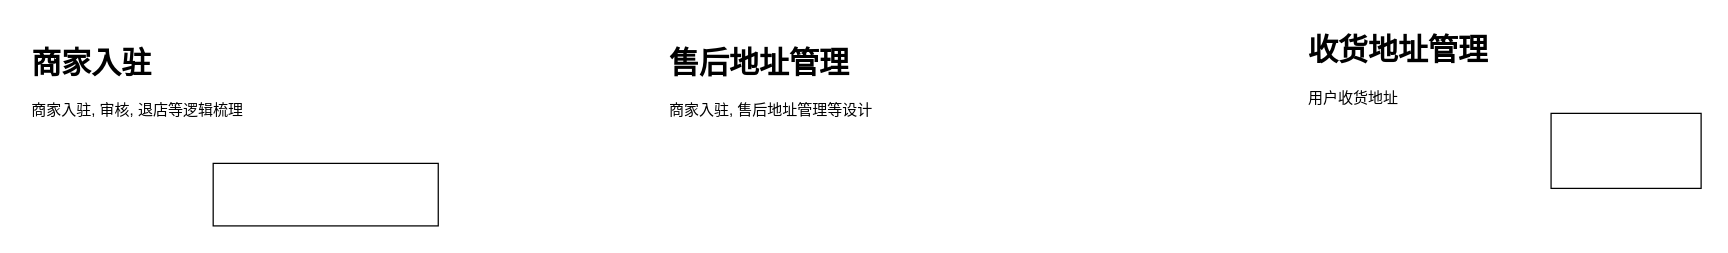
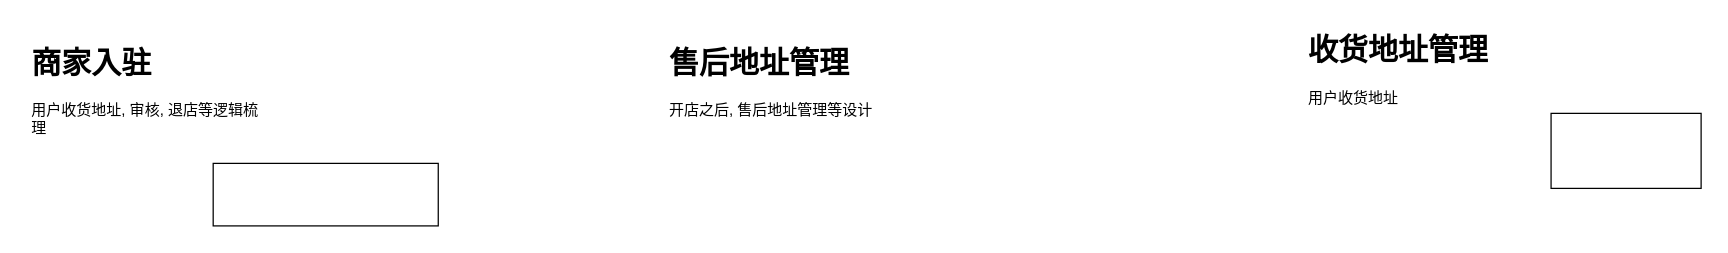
node "商家入驻 商家入驻, 审核, 退店等逻辑梳理": label "商家入驻 商家入驻, 审核, 退店等逻辑梳理" -> "商家入驻 用户收货地址, 审核, 退店等逻辑梳理"
node "售后地址管理 商家入驻, 售后地址管理等设计": label "售后地址管理 商家入驻, 售后地址管理等设计" -> "售后地址管理 开店之后, 售后地址管理等设计"
